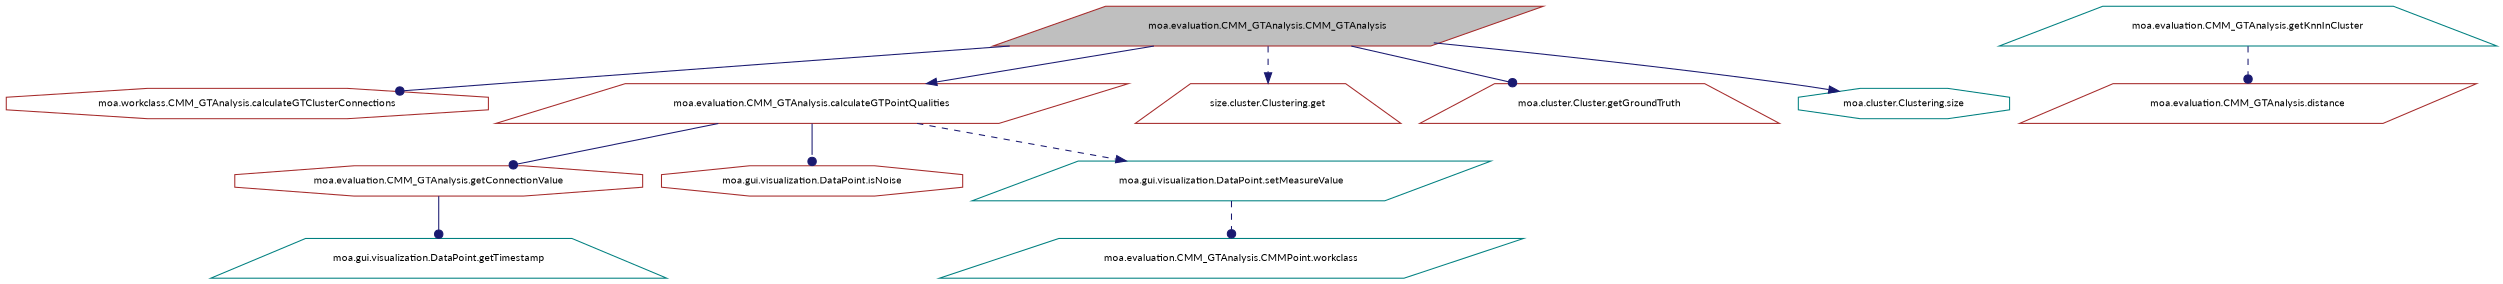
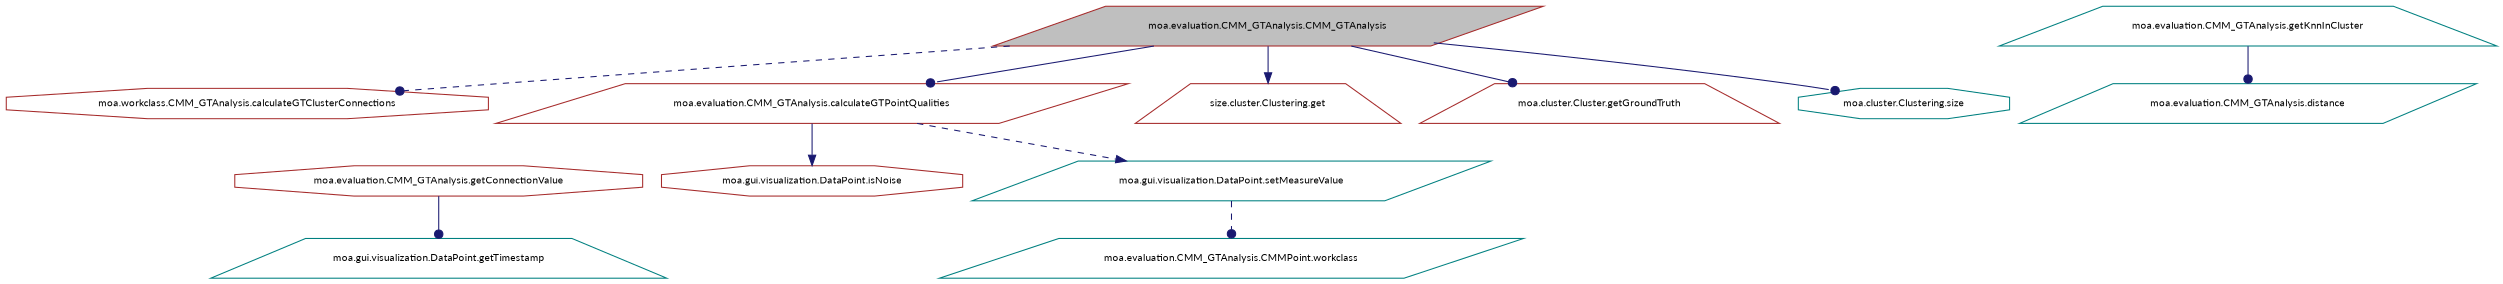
edge "moa.evaluation.CMM_GTAnalysis.CMM_GTAnalysis" -> "size.cluster.Clustering.get": style dashed -> solid
edge "moa.evaluation.CMM_GTAnalysis.getKnnInCluster" -> "moa.evaluation.CMM_GTAnalysis.distance": style dashed -> solid
edge "moa.evaluation.CMM_GTAnalysis.CMM_GTAnalysis" -> "moa.evaluation.CMM_GTAnalysis.calculateGTPointQualities": arrowhead normal -> dot
edge "moa.evaluation.CMM_GTAnalysis.CMM_GTAnalysis" -> "moa.cluster.Clustering.size": arrowhead normal -> dot
edge "moa.evaluation.CMM_GTAnalysis.CMM_GTAnalysis" -> "moa.workclass.CMM_GTAnalysis.calculateGTClusterConnections": style solid -> dashed
node "moa.evaluation.CMM_GTAnalysis.distance": color brown -> teal
edge "moa.evaluation.CMM_GTAnalysis.calculateGTPointQualities" -> "moa.gui.visualization.DataPoint.isNoise": arrowhead dot -> normal
edge "moa.evaluation.CMM_GTAnalysis.calculateGTPointQualities" -> "moa.evaluation.CMM_GTAnalysis.getConnectionValue": removed
